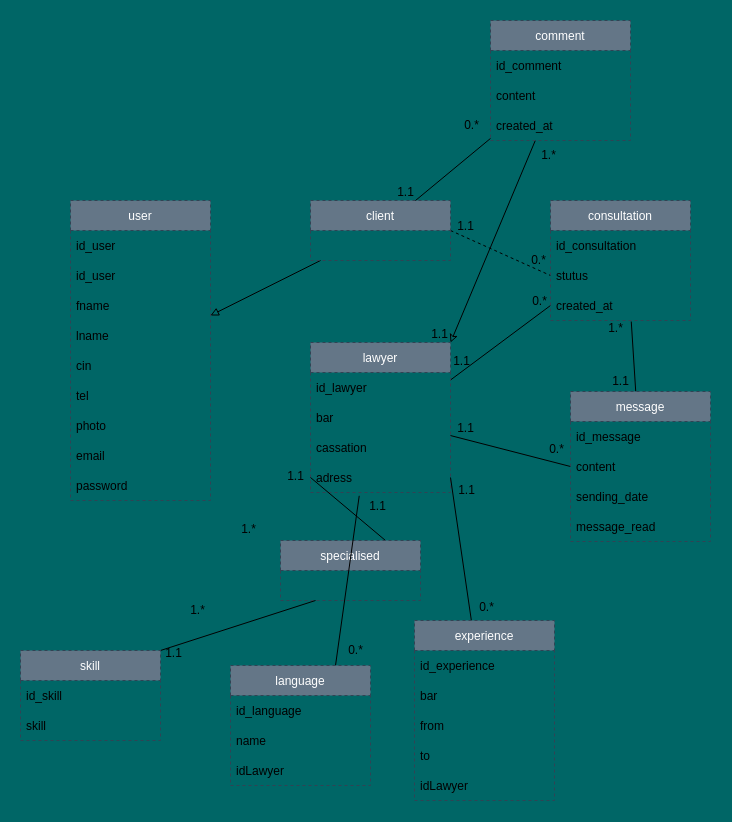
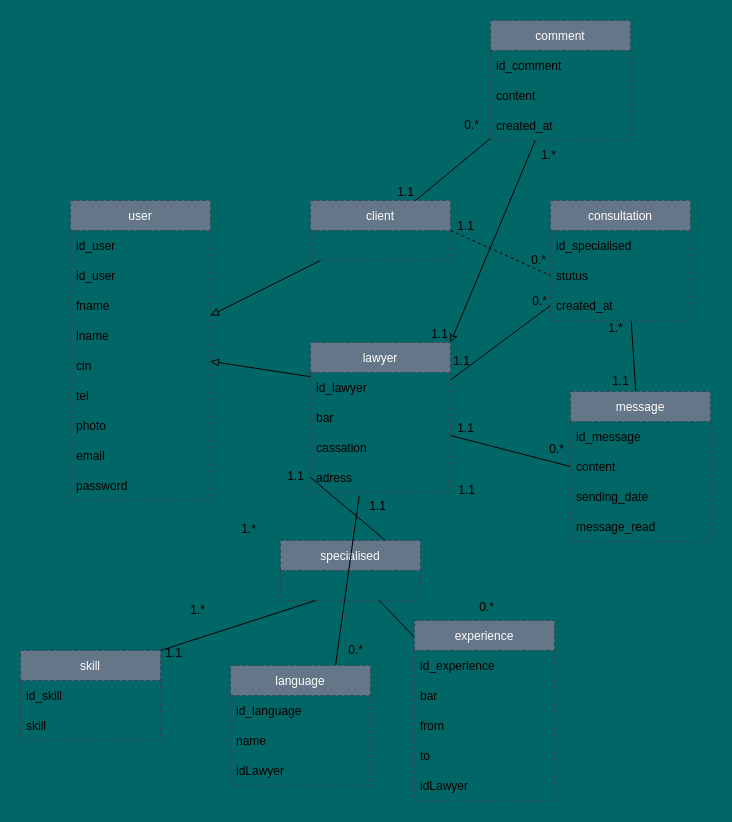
node "id_consultation": label "id_consultation" -> "id_specialised"
edge "id_lawyer" -> "user": added
edge "adress" -- "experience": now "specialised" -- "experience"
